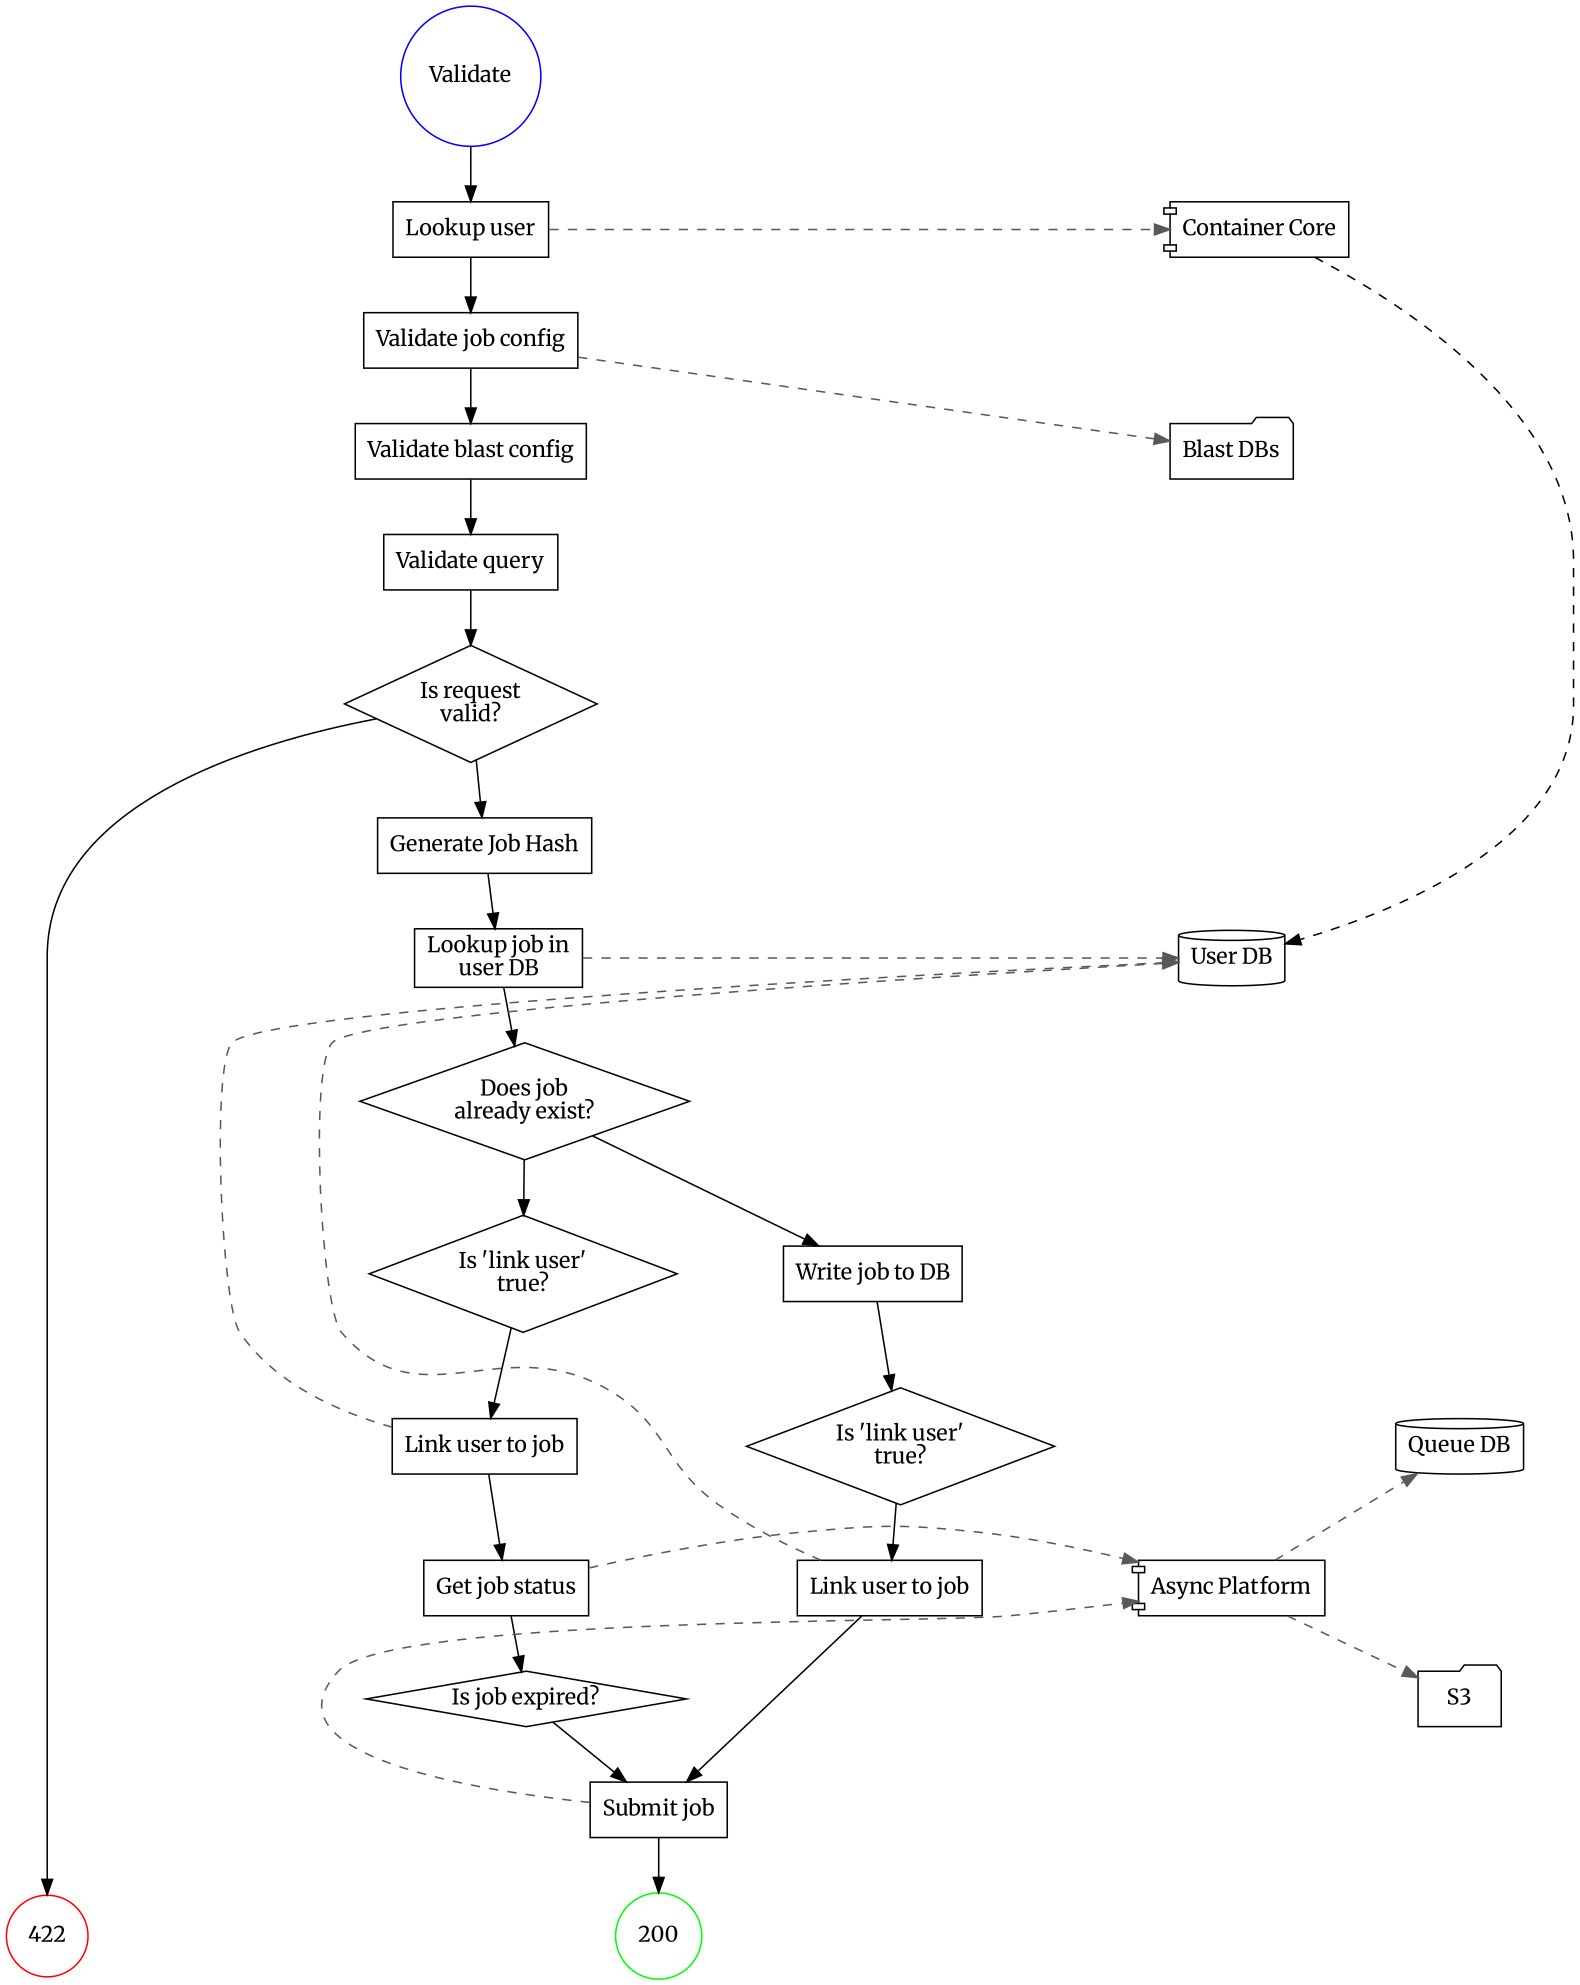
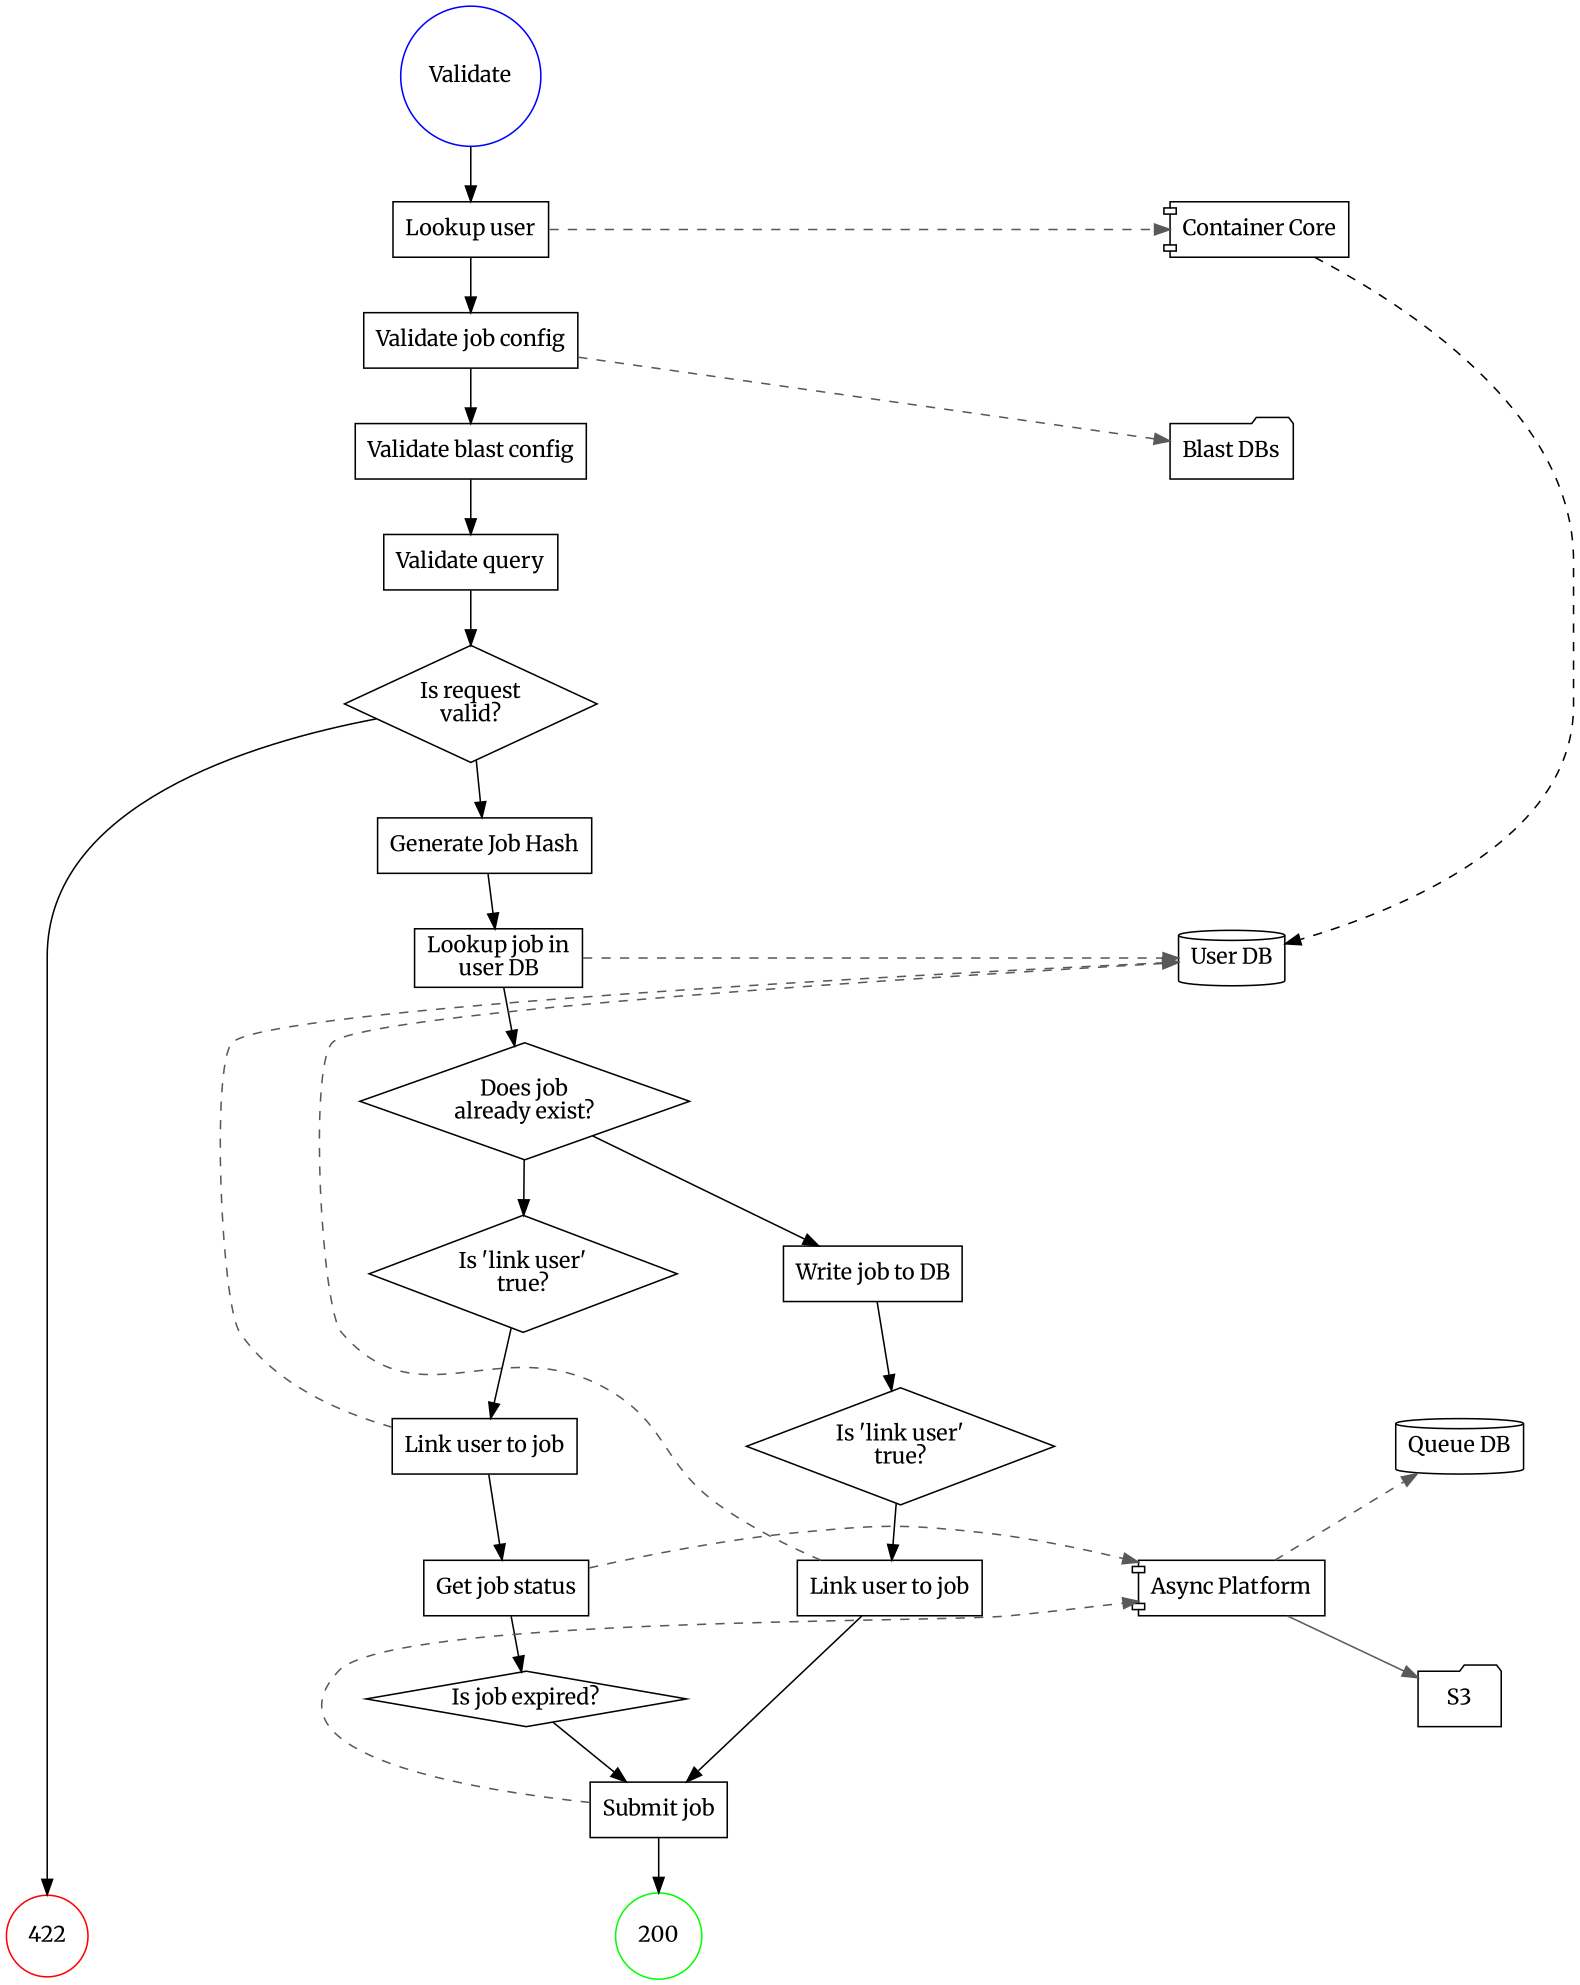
edge "Async Platform" -> "S3": style dashed -> solid
